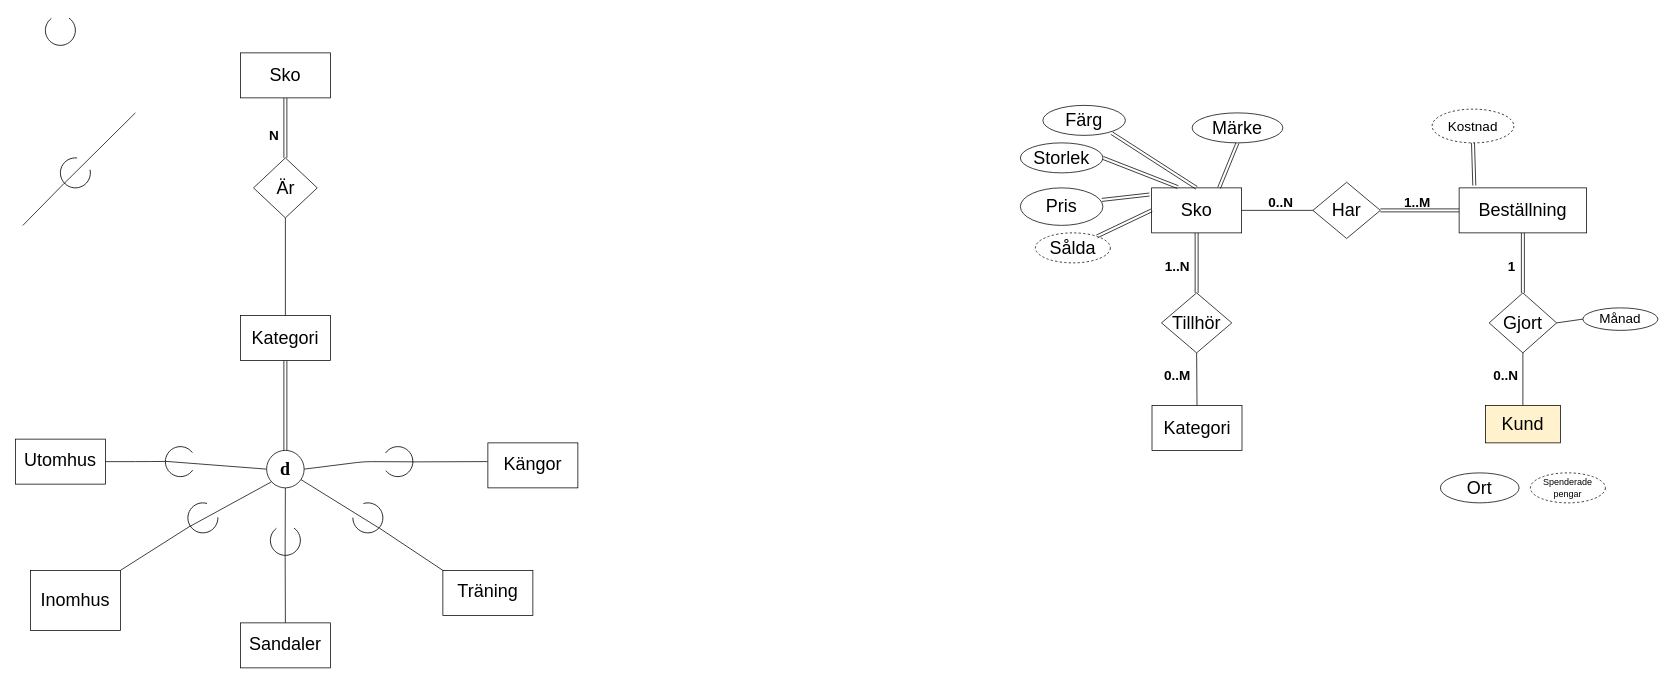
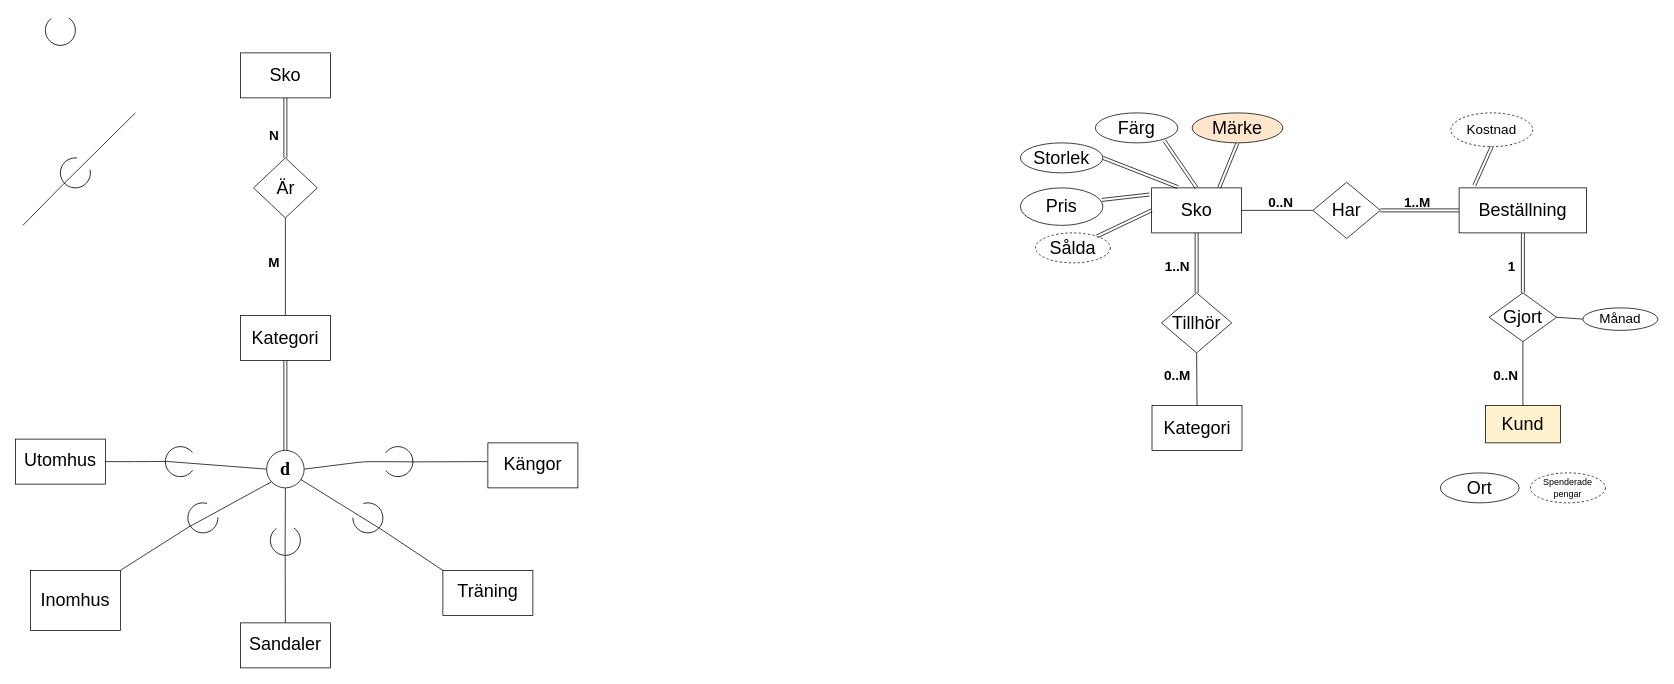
node "Färg": moved (1084, 120) -> (1137, 128)
node "Kostnad": moved (1473, 126) -> (1492, 130)
node "Märke": fillcolor #ffffff -> #ffe6cc
node "M": added
node "Gjort": size 68x60 -> 68x49
